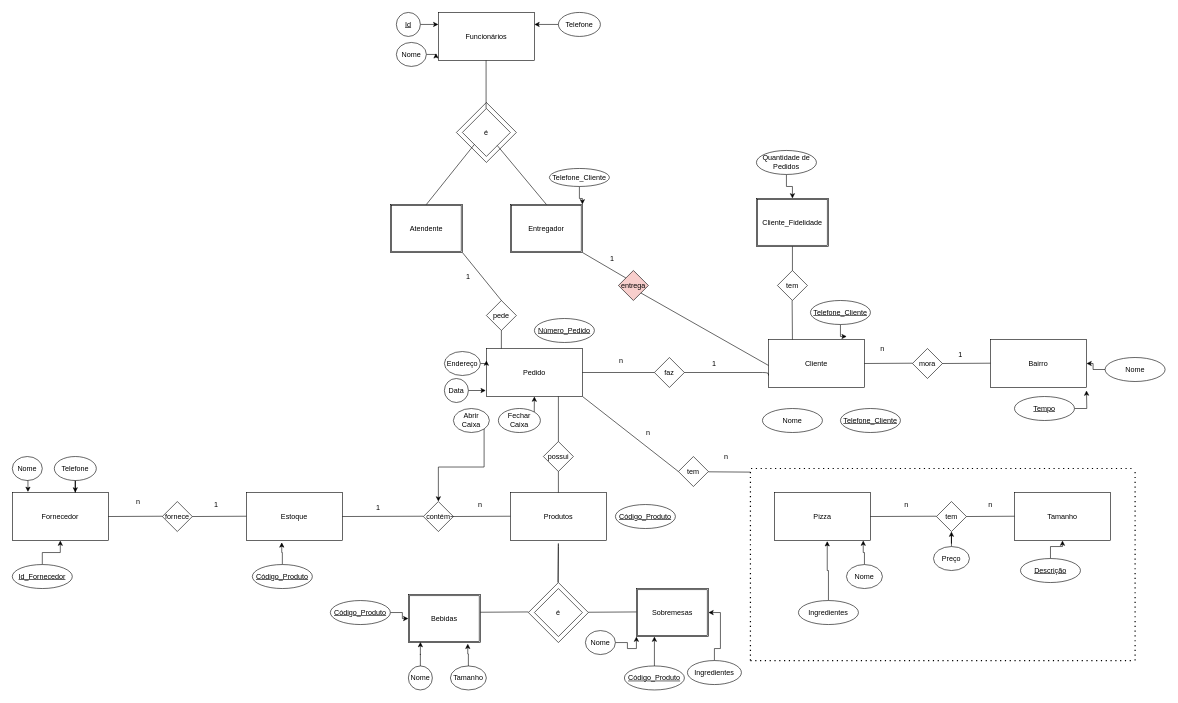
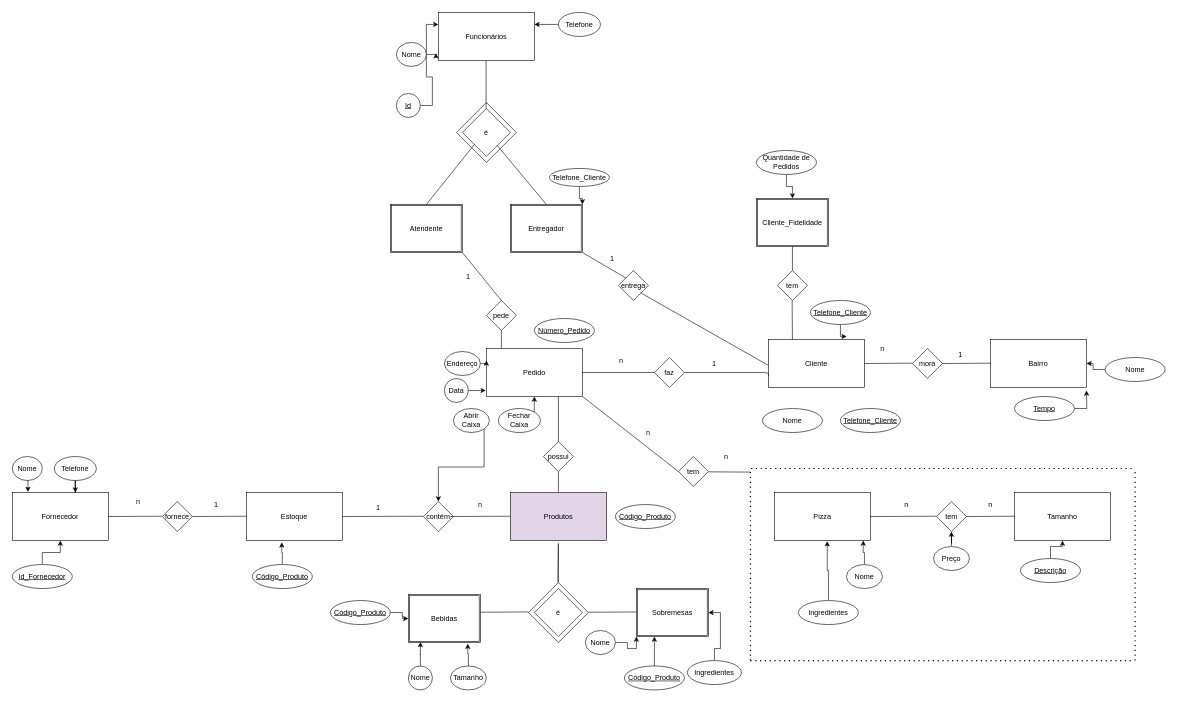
node "Id": moved (408, 24) -> (408, 105)
node "entrega": fillcolor #f8cecc -> #ffffff
node "Produtos": fillcolor #ffffff -> #e1d5e7
